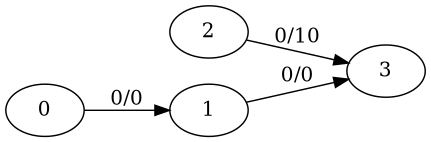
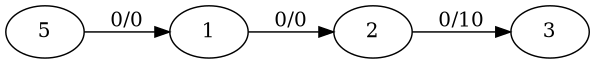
edge "1" -> "3": now "1" -> "2"
node "0": label "0" -> "5"
